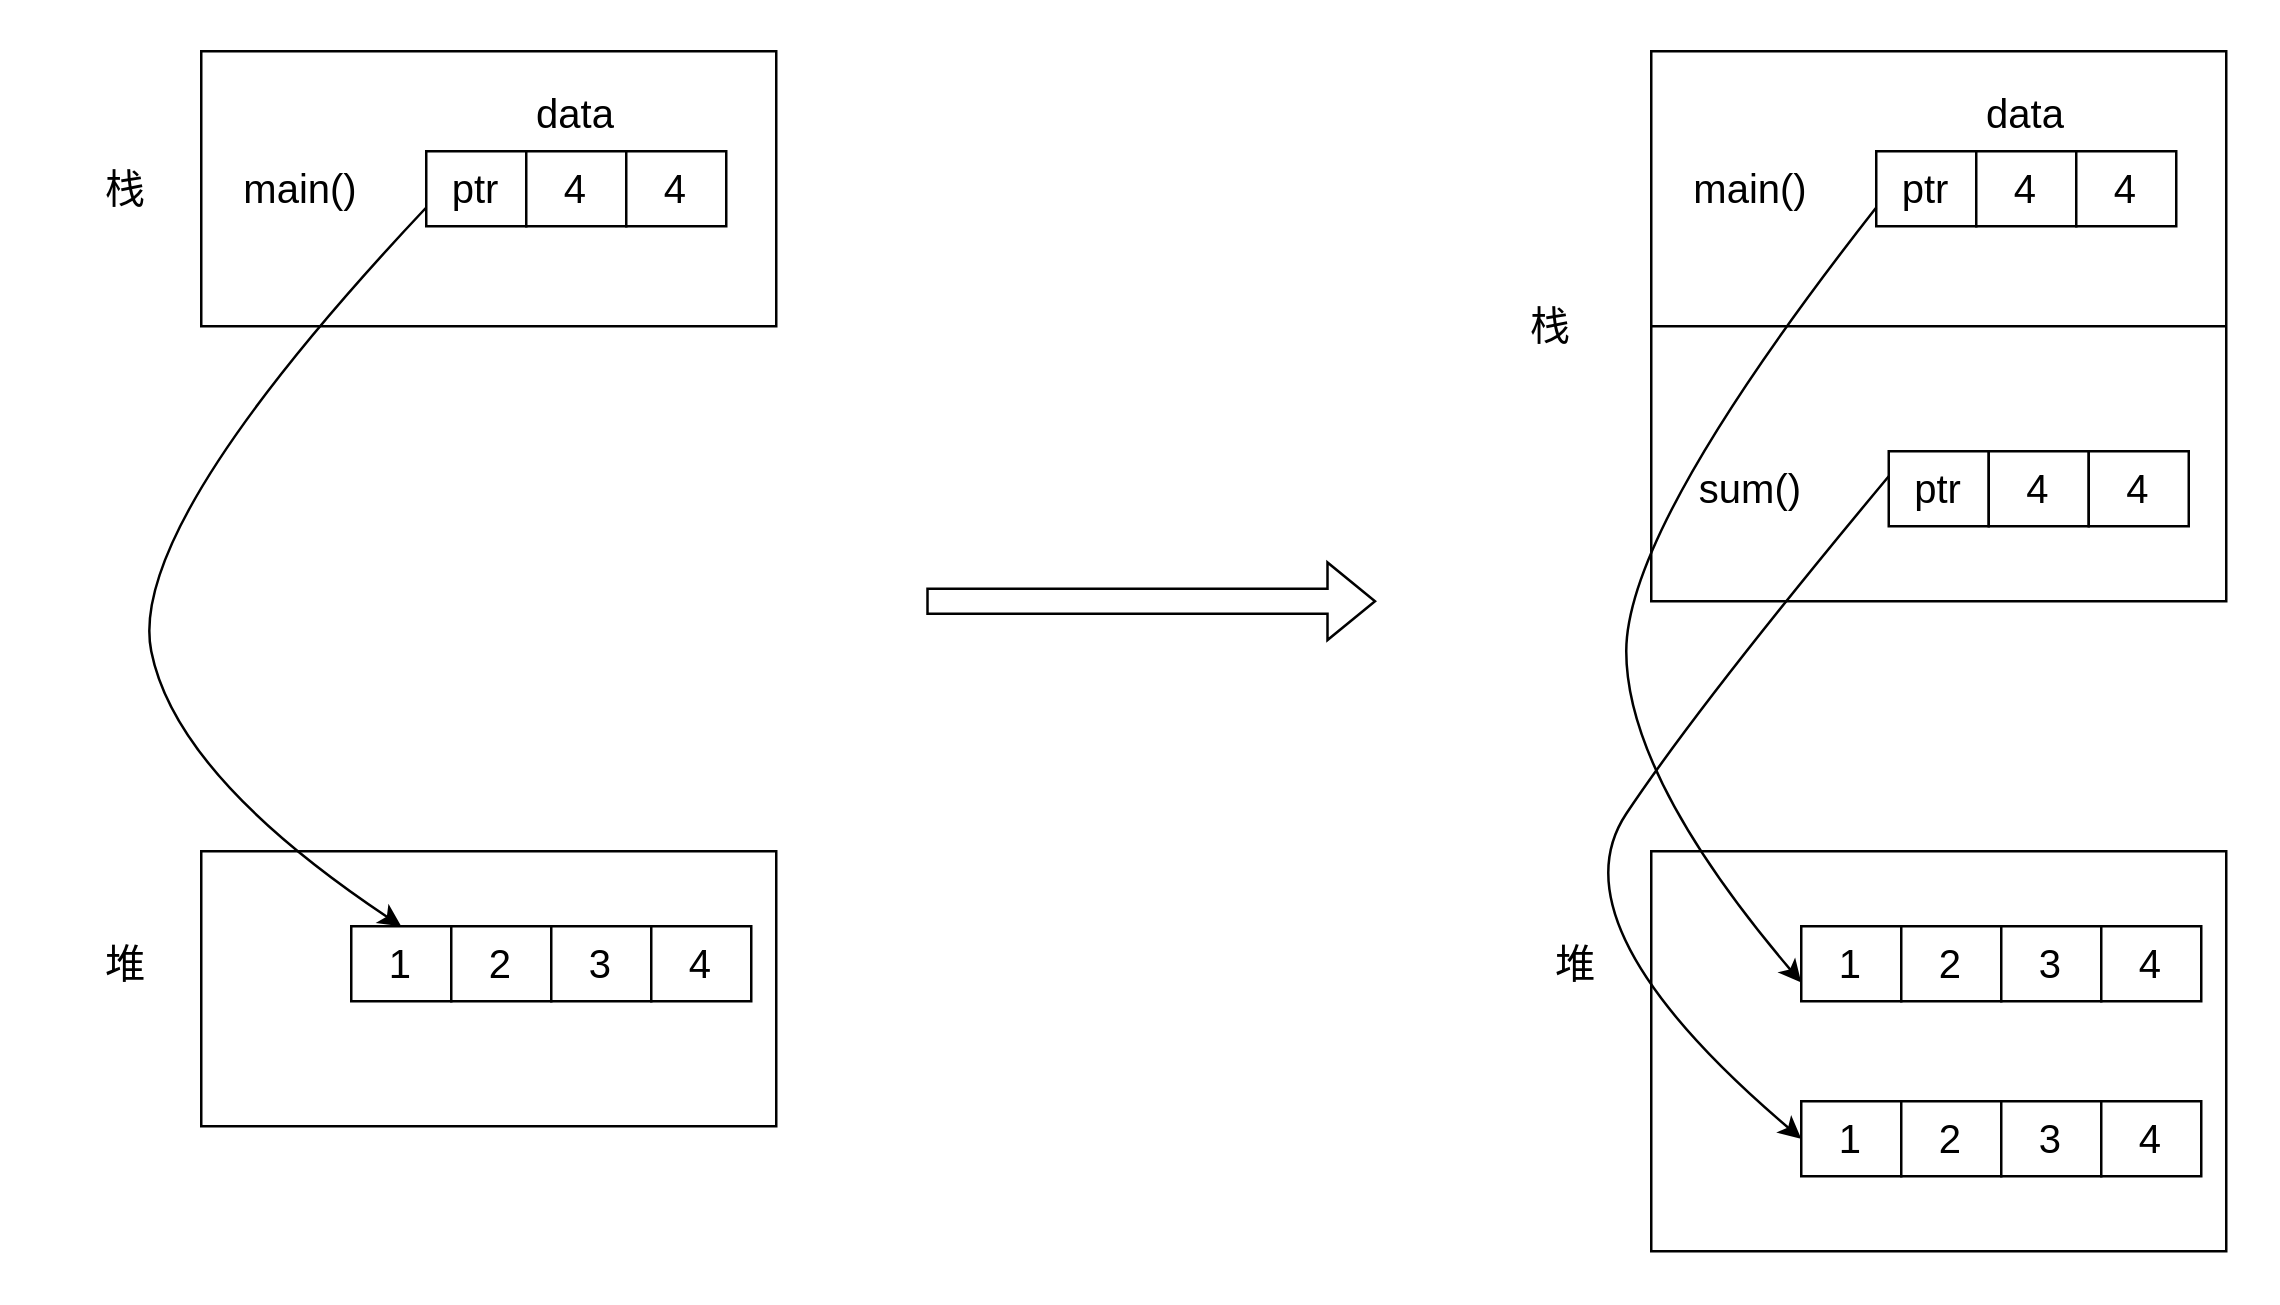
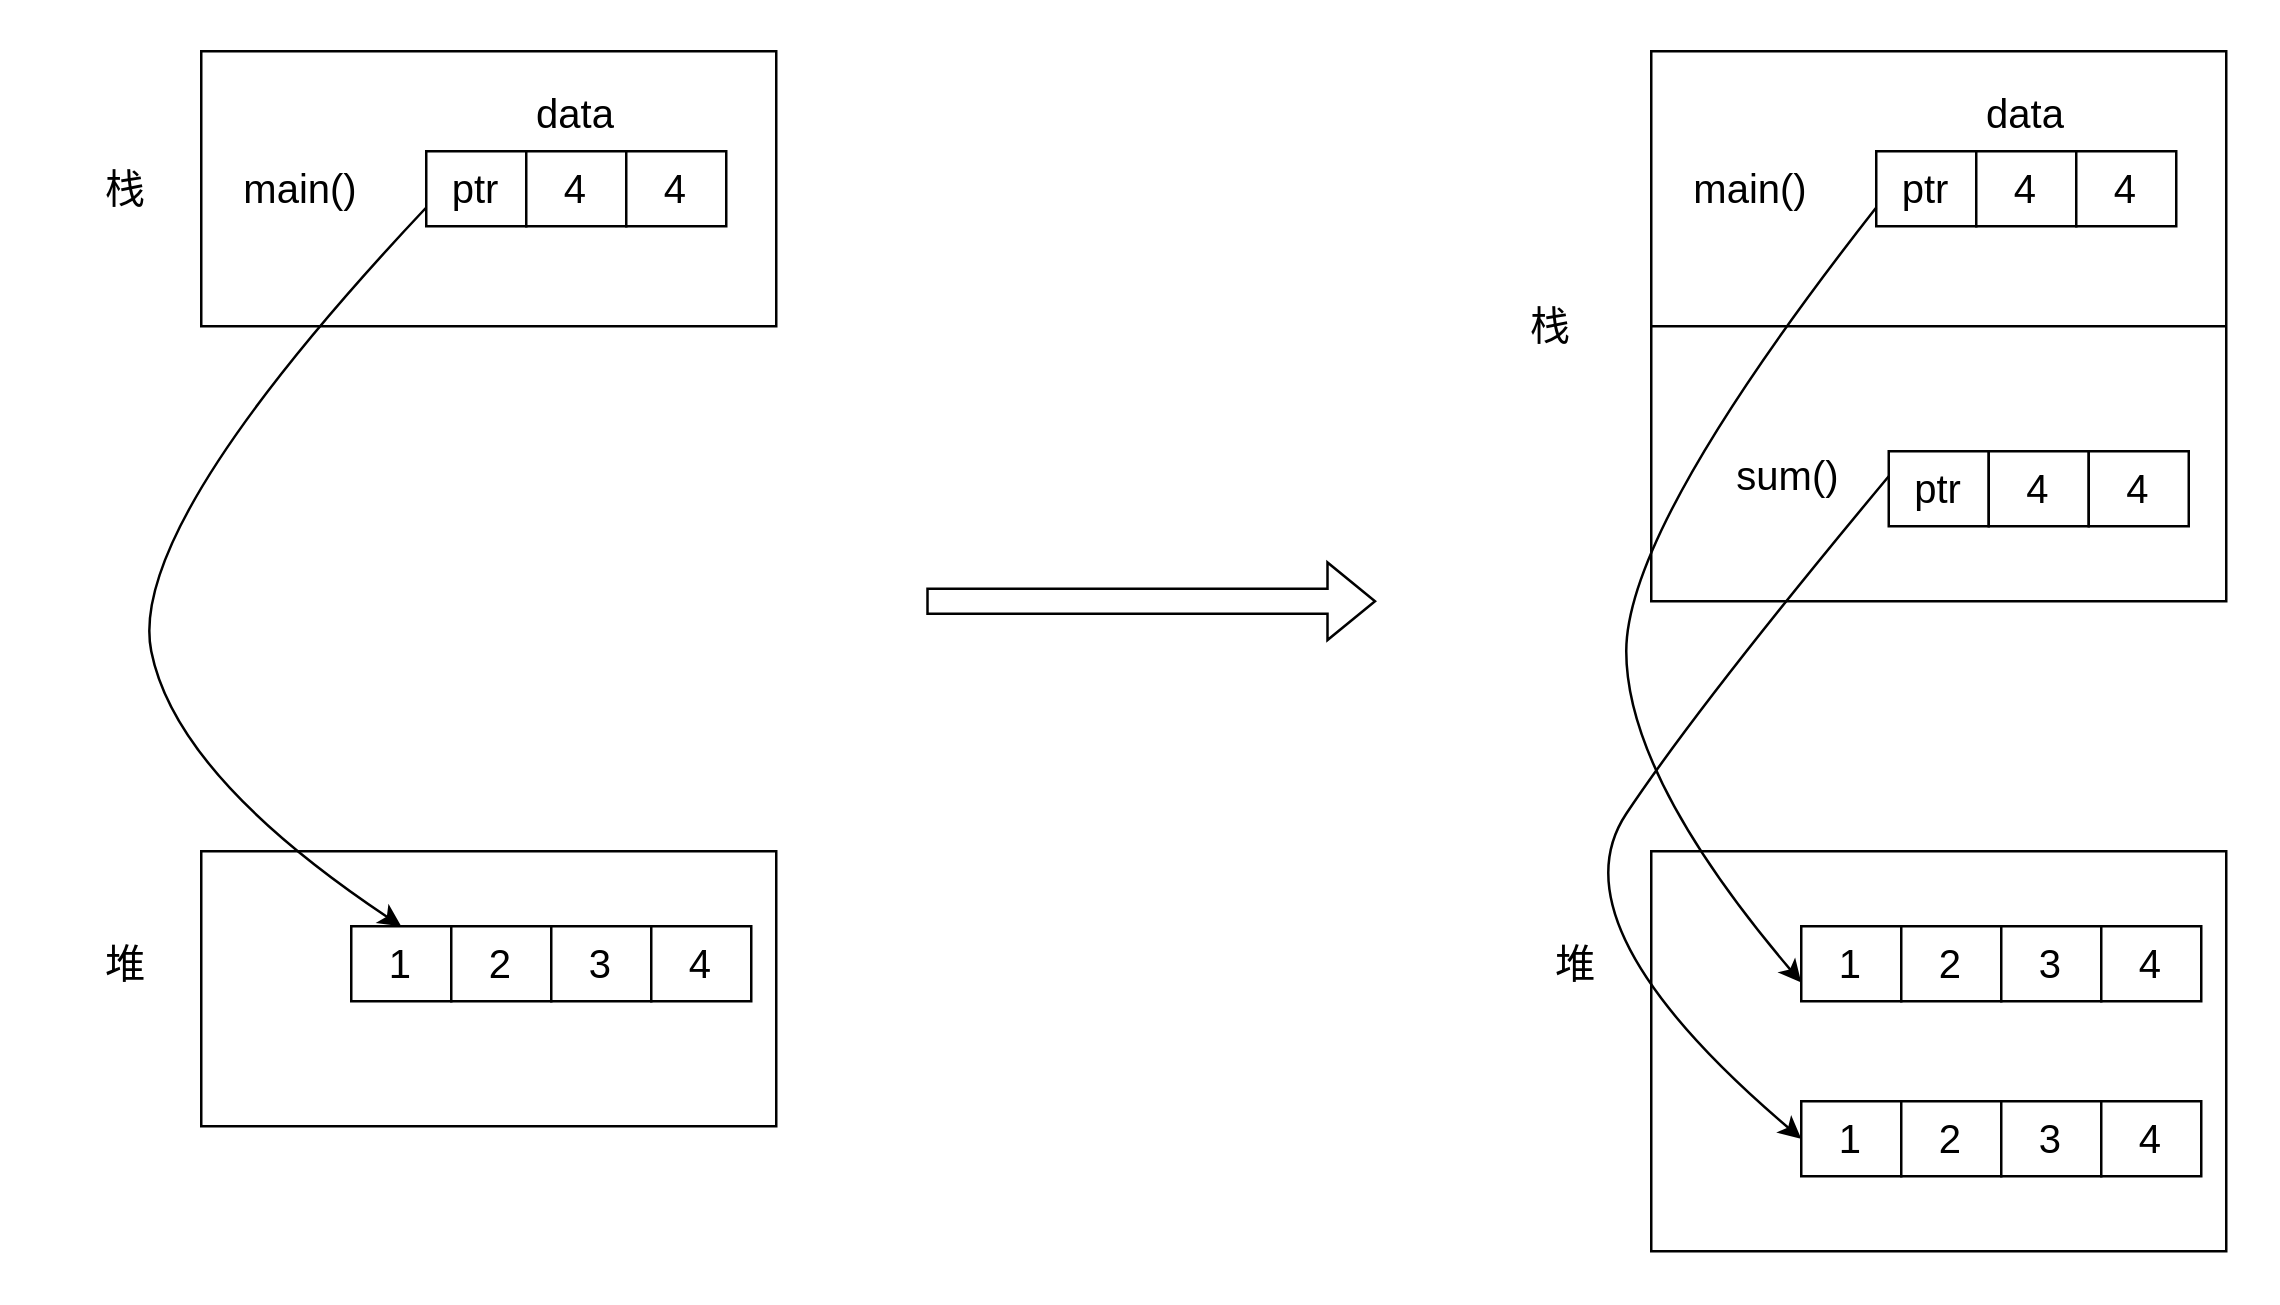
node "sum()": moved (1751, 489) -> (1789, 476)
